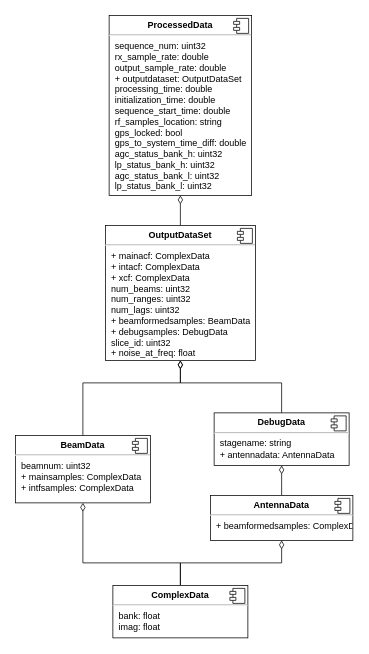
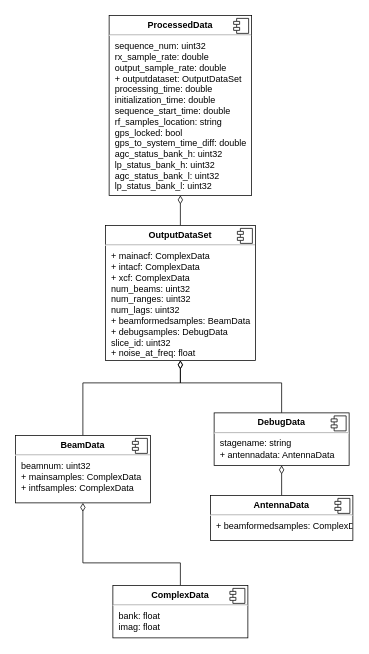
edge "ComplexData bank: float imag: float" -> "AntennaData + beamformedsamples: ComplexData": removed
